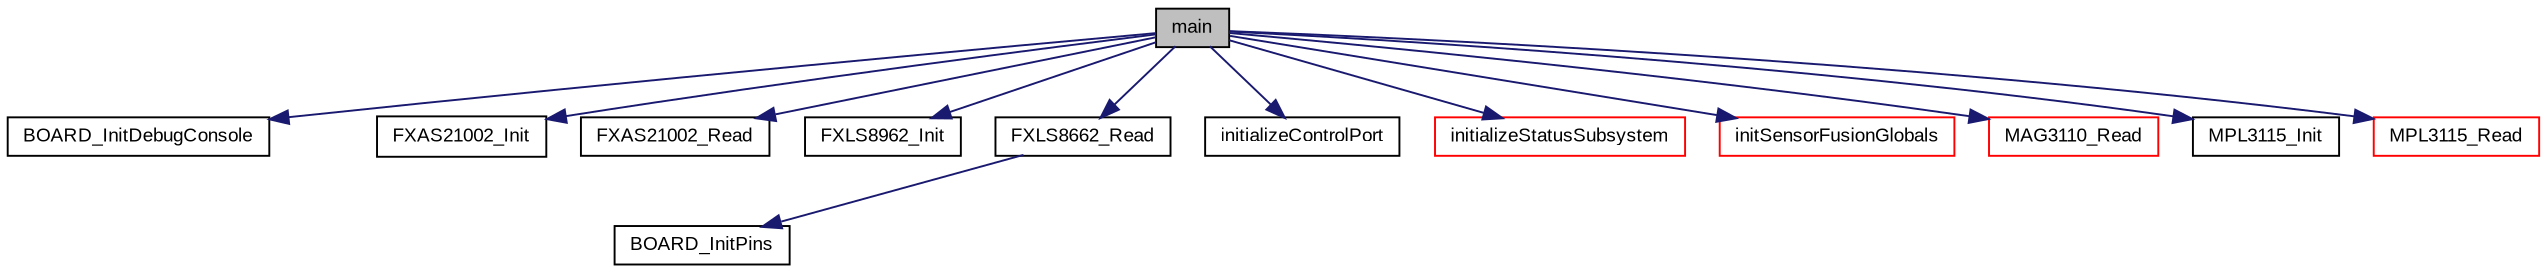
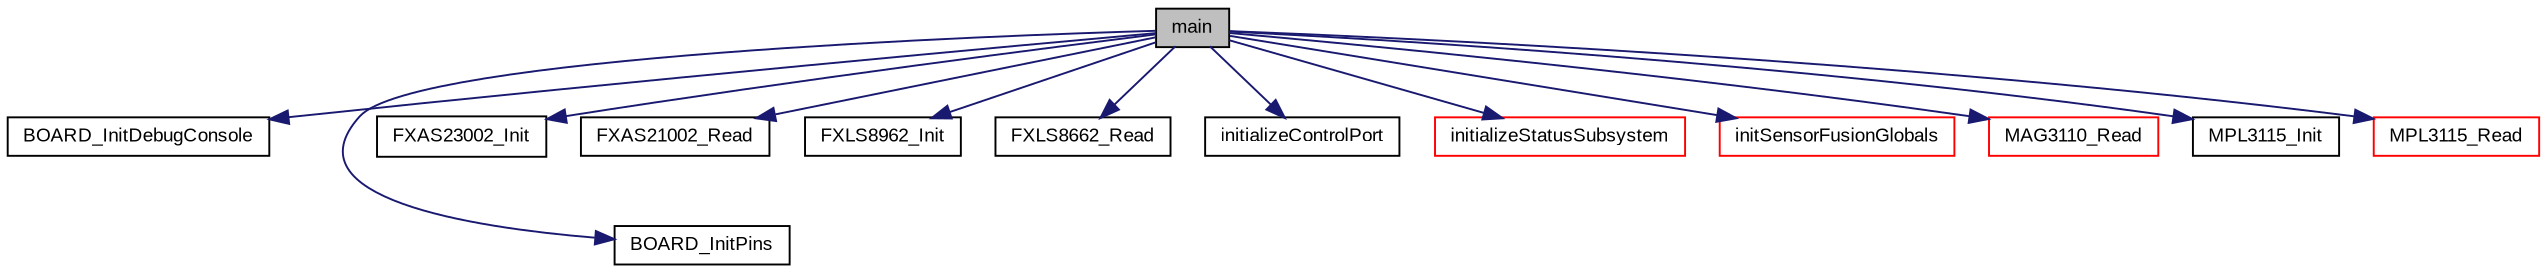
node "FXAS21002_Init": label "FXAS21002_Init" -> "FXAS23002_Init"
edge "FXLS8662_Read" -> "BOARD_InitPins": now "main" -> "BOARD_InitPins"
